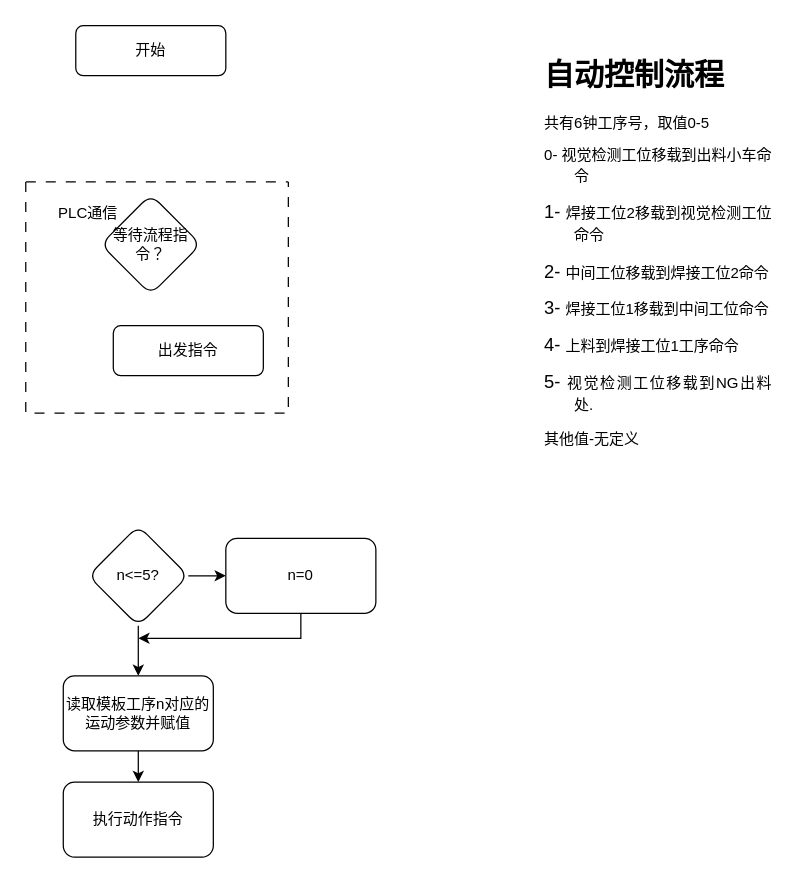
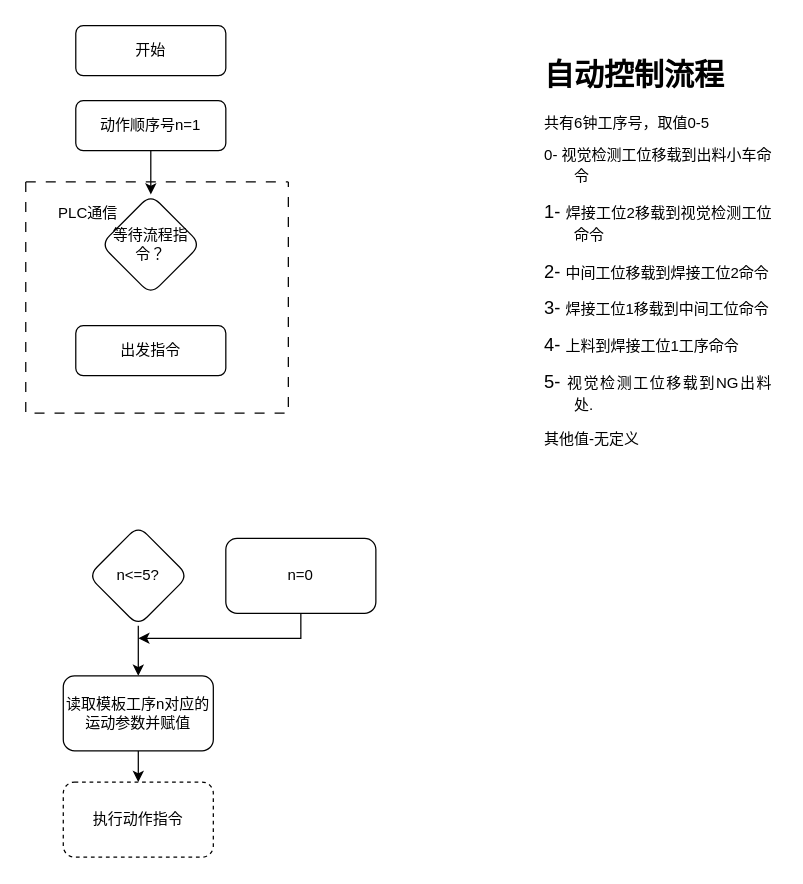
node "动作顺序号n=1": added
edge "动作顺序号n=1" -> "等待流程指令？": added
node "出发指令": moved (188, 351) -> (151, 351)
edge "n<=5?" -> "n=0": removed
node "执行动作指令": style solid -> dashed
